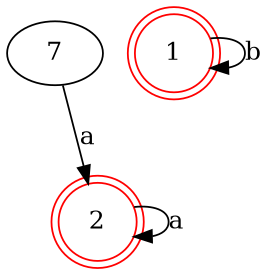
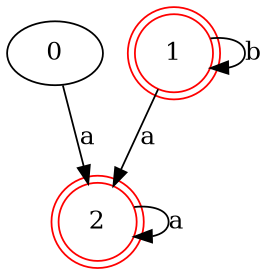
node "7": label "7" -> "0"
edge "1" -> "2": added, label "a"
